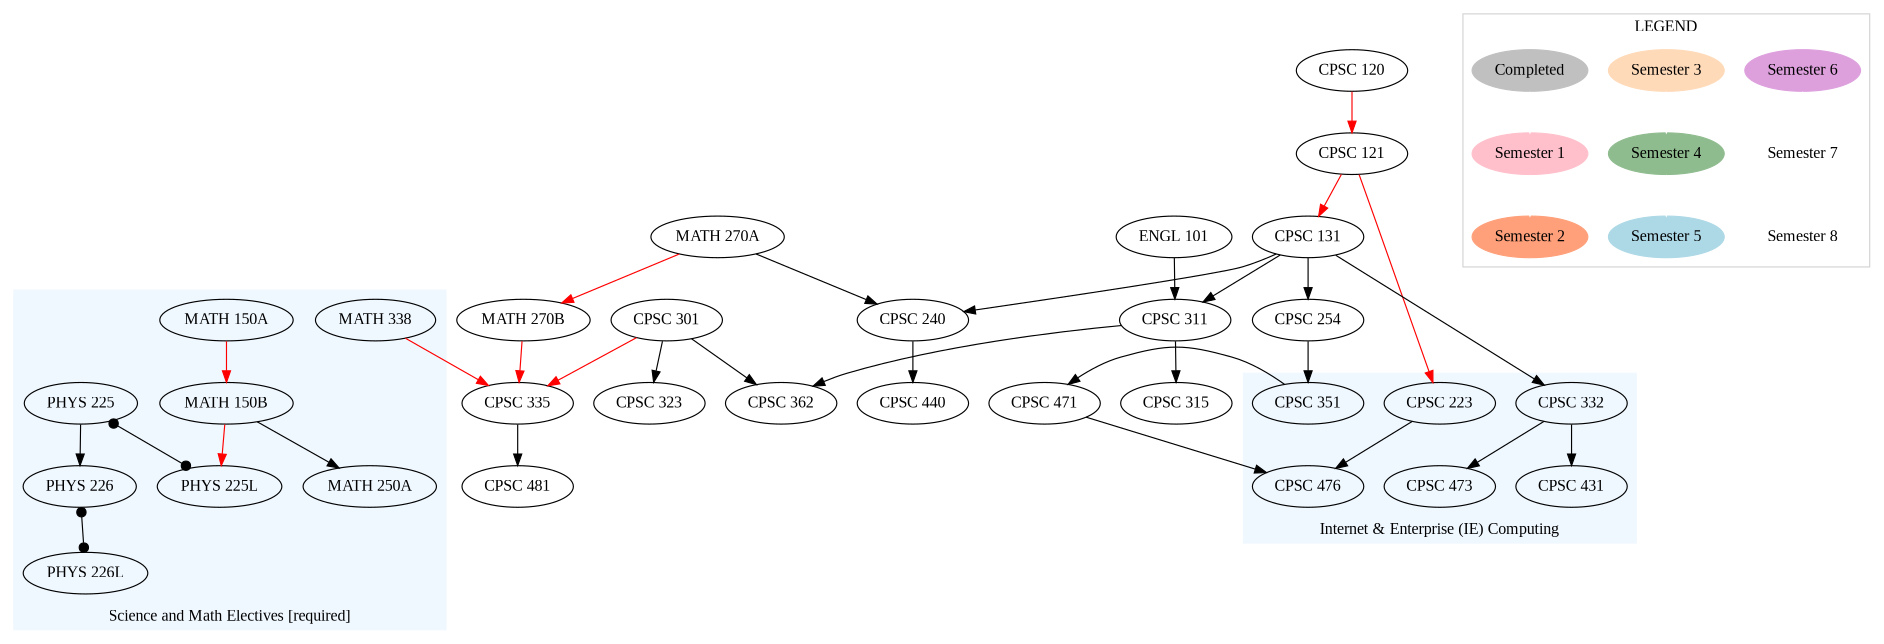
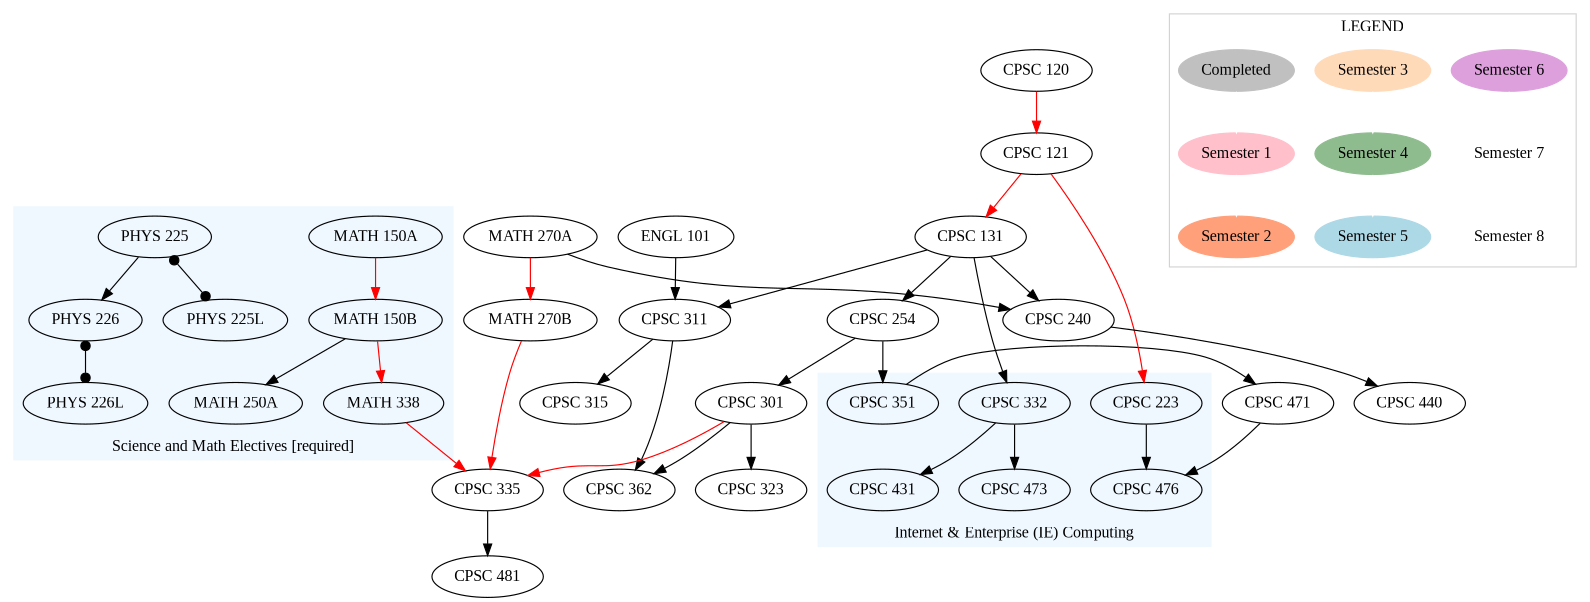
edge "CPSC 254" -> "CPSC 301": added
edge "MATH 150B" -> "PHYS 225L": now "MATH 150B" -> "MATH 338"
